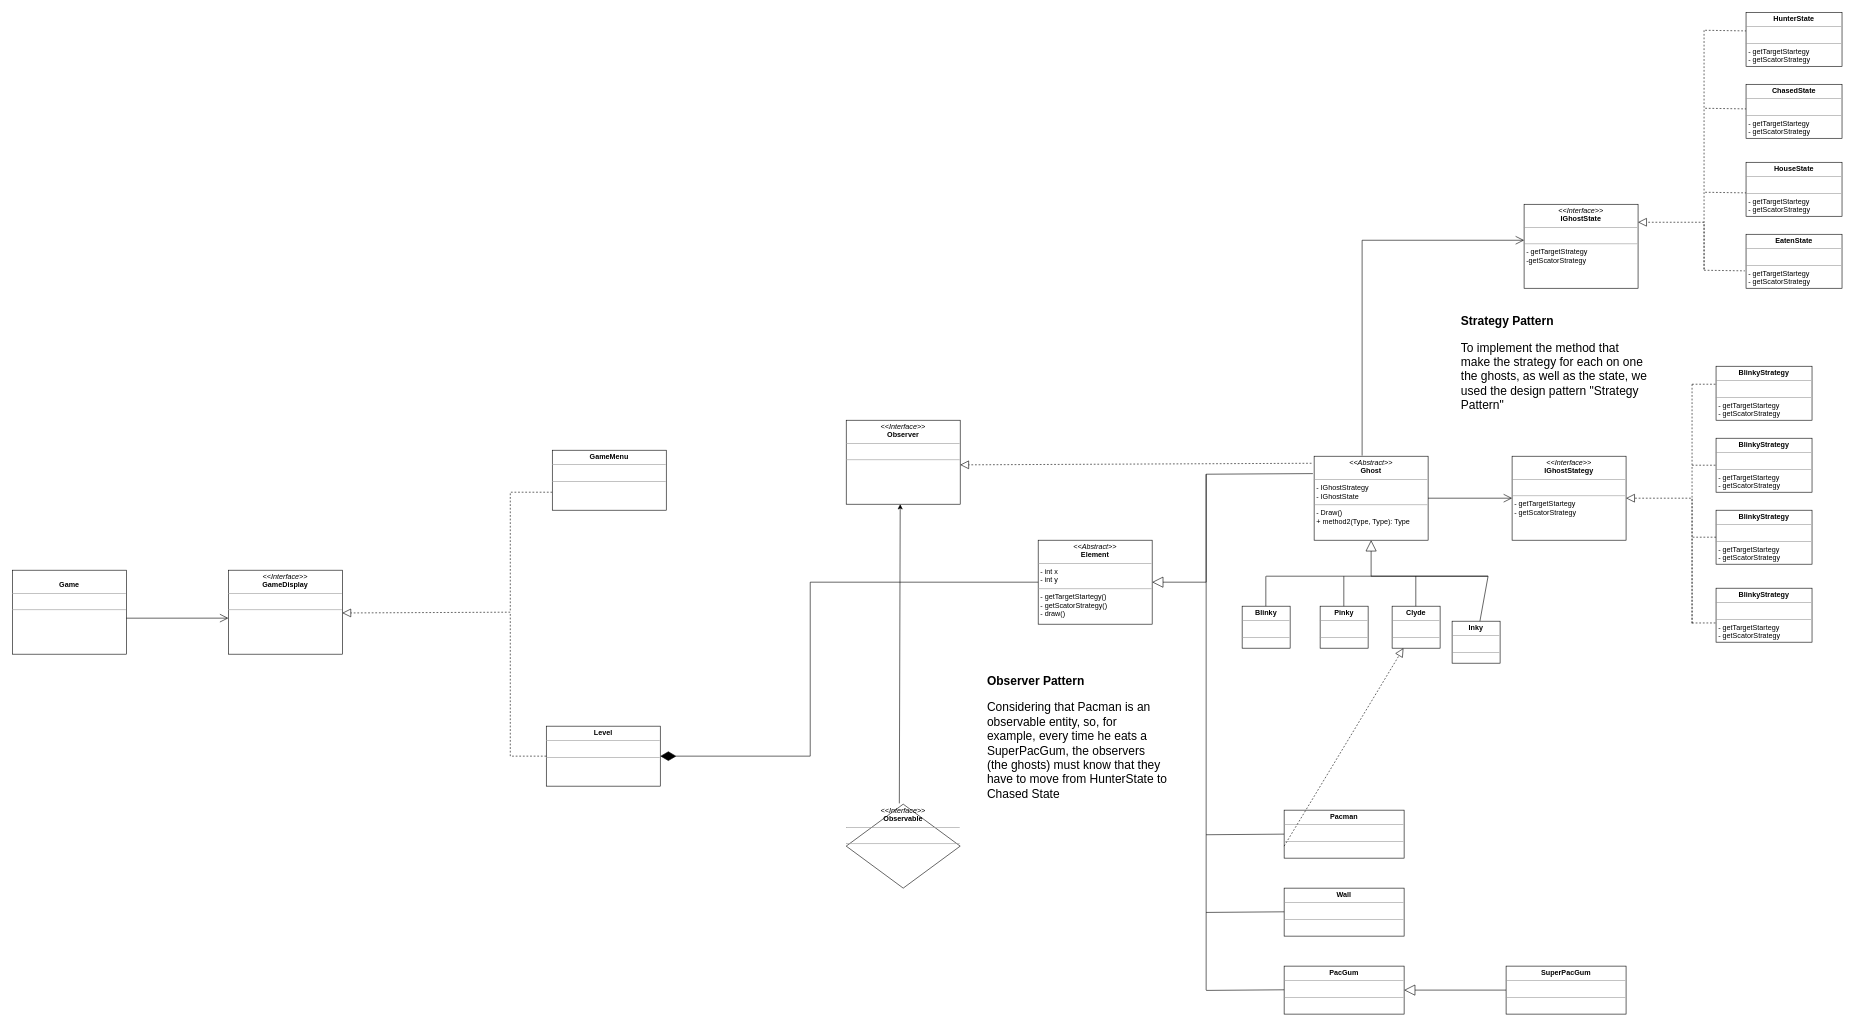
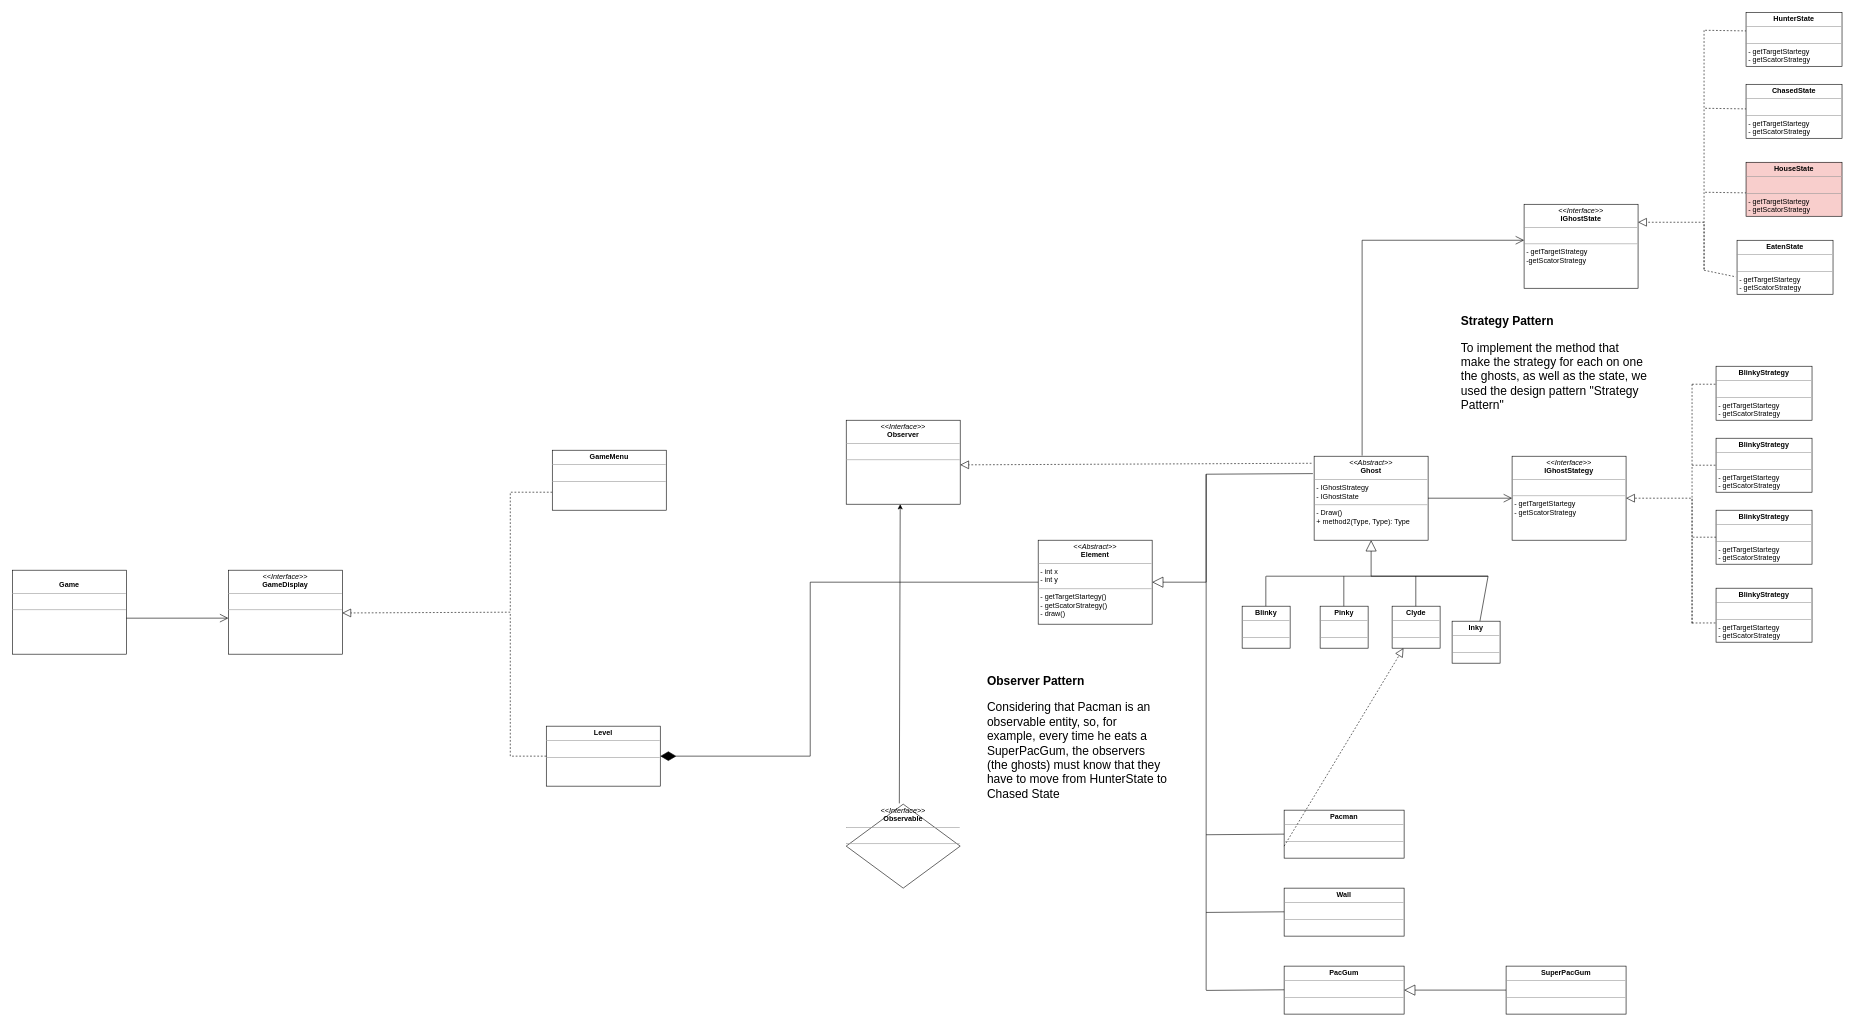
node "HouseState - getTargetStartegy - getScatorStrategy": fillcolor #ffffff -> #f8cecc
node "EatenState - getTargetStartegy - getScatorStrategy": moved (1794, 261) -> (1785, 267)
